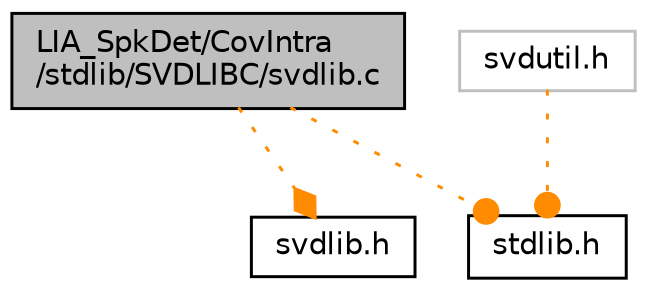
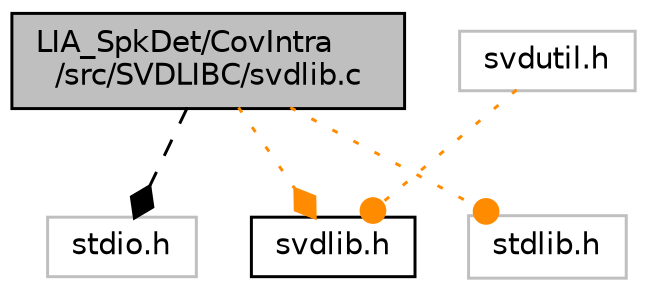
node "LIA_SpkDet/CovIntra /stdlib/SVDLIBC/svdlib.c": label "LIA_SpkDet/CovIntra /stdlib/SVDLIBC/svdlib.c" -> "LIA_SpkDet/CovIntra /src/SVDLIBC/svdlib.c"
edge "svdutil.h" -> "stdlib.h": now "svdutil.h" -> "svdlib.h"
node "stdio.h": added
node "stdlib.h": color black -> grey75
